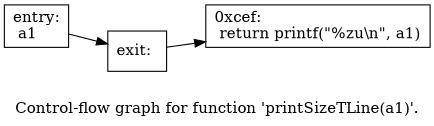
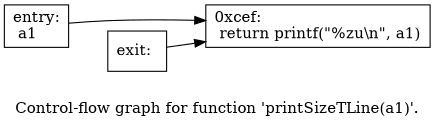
edge "entry:" -> "exit:": now "entry:" -> "0xcef:"
